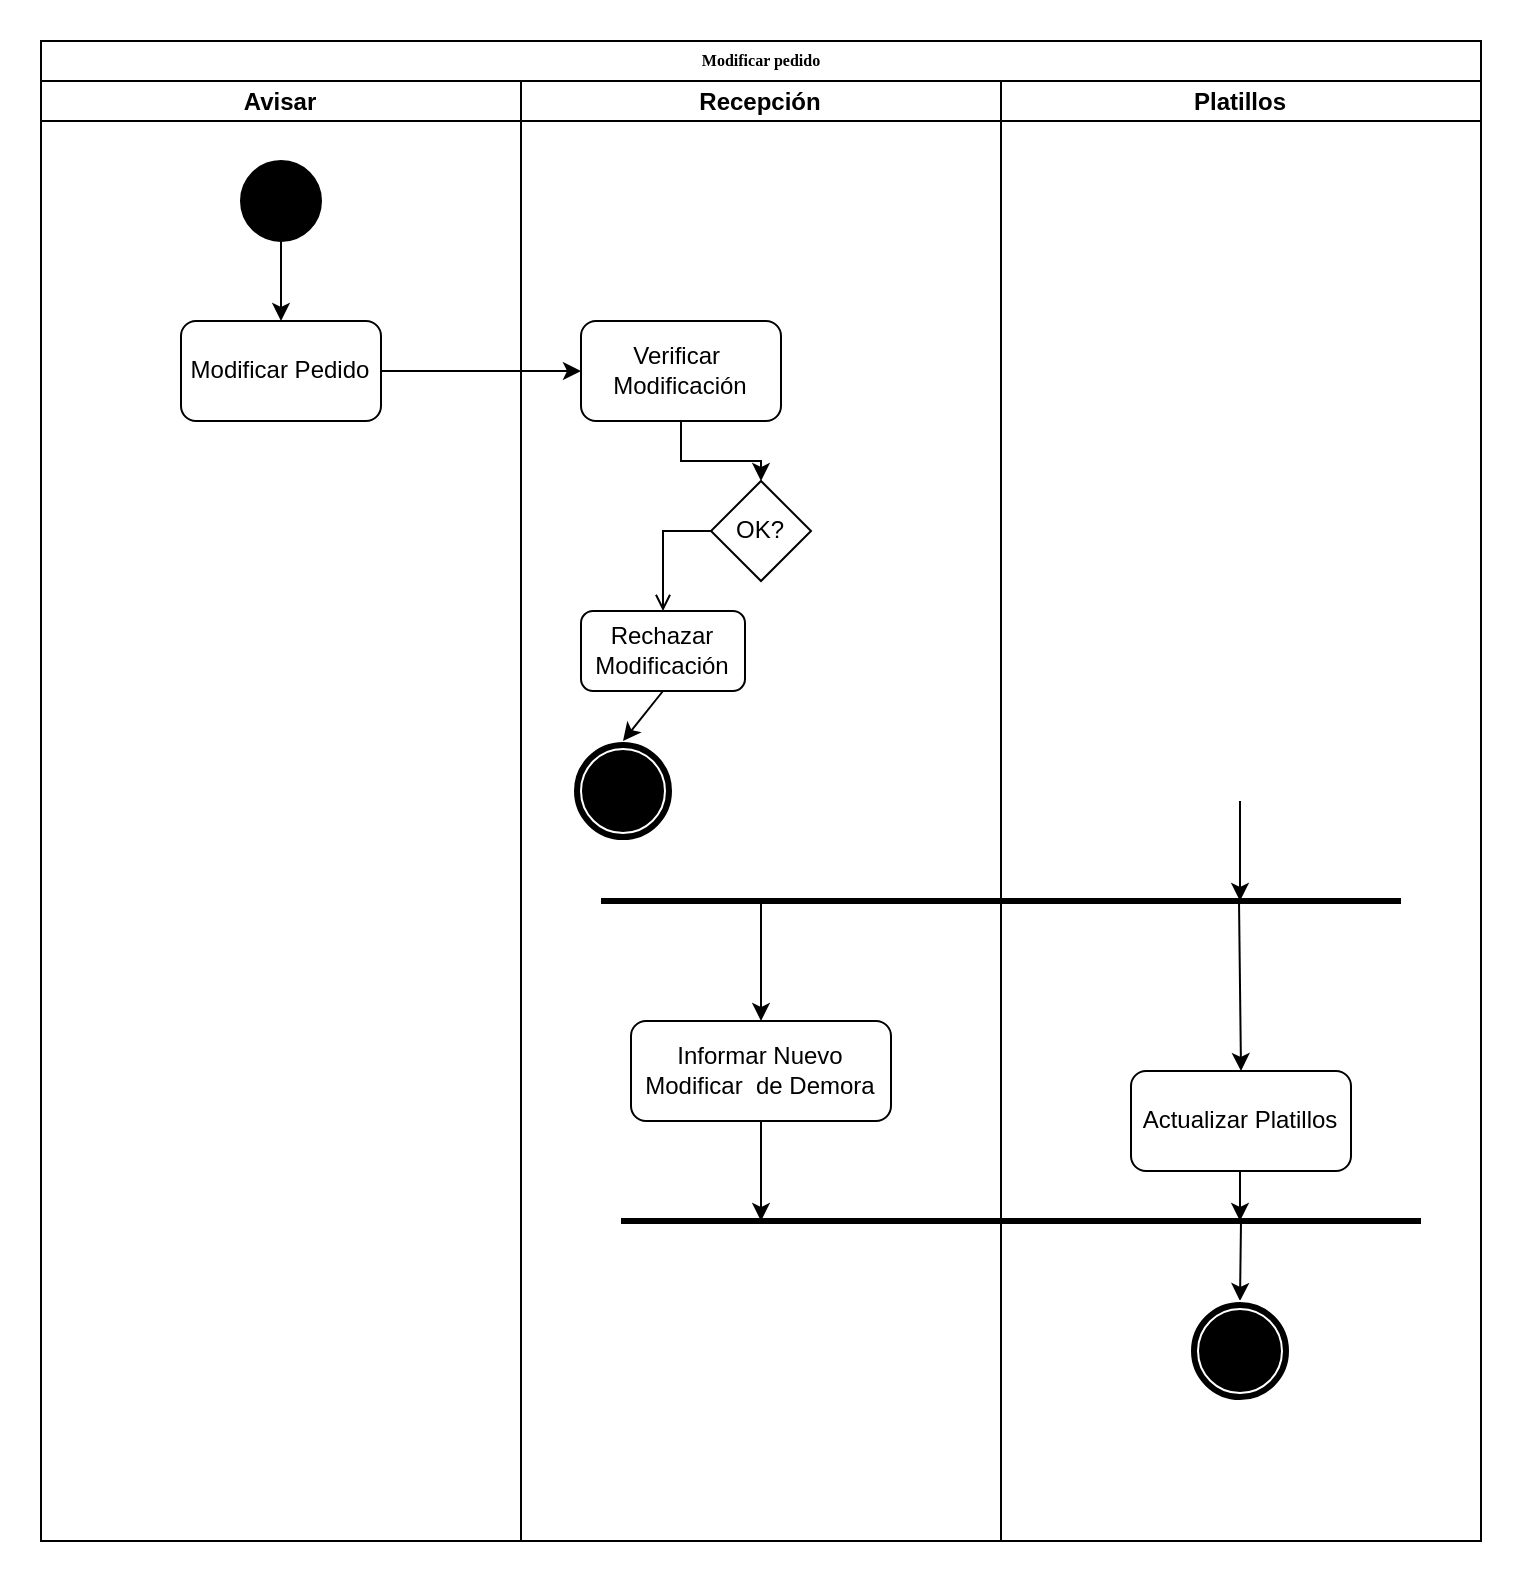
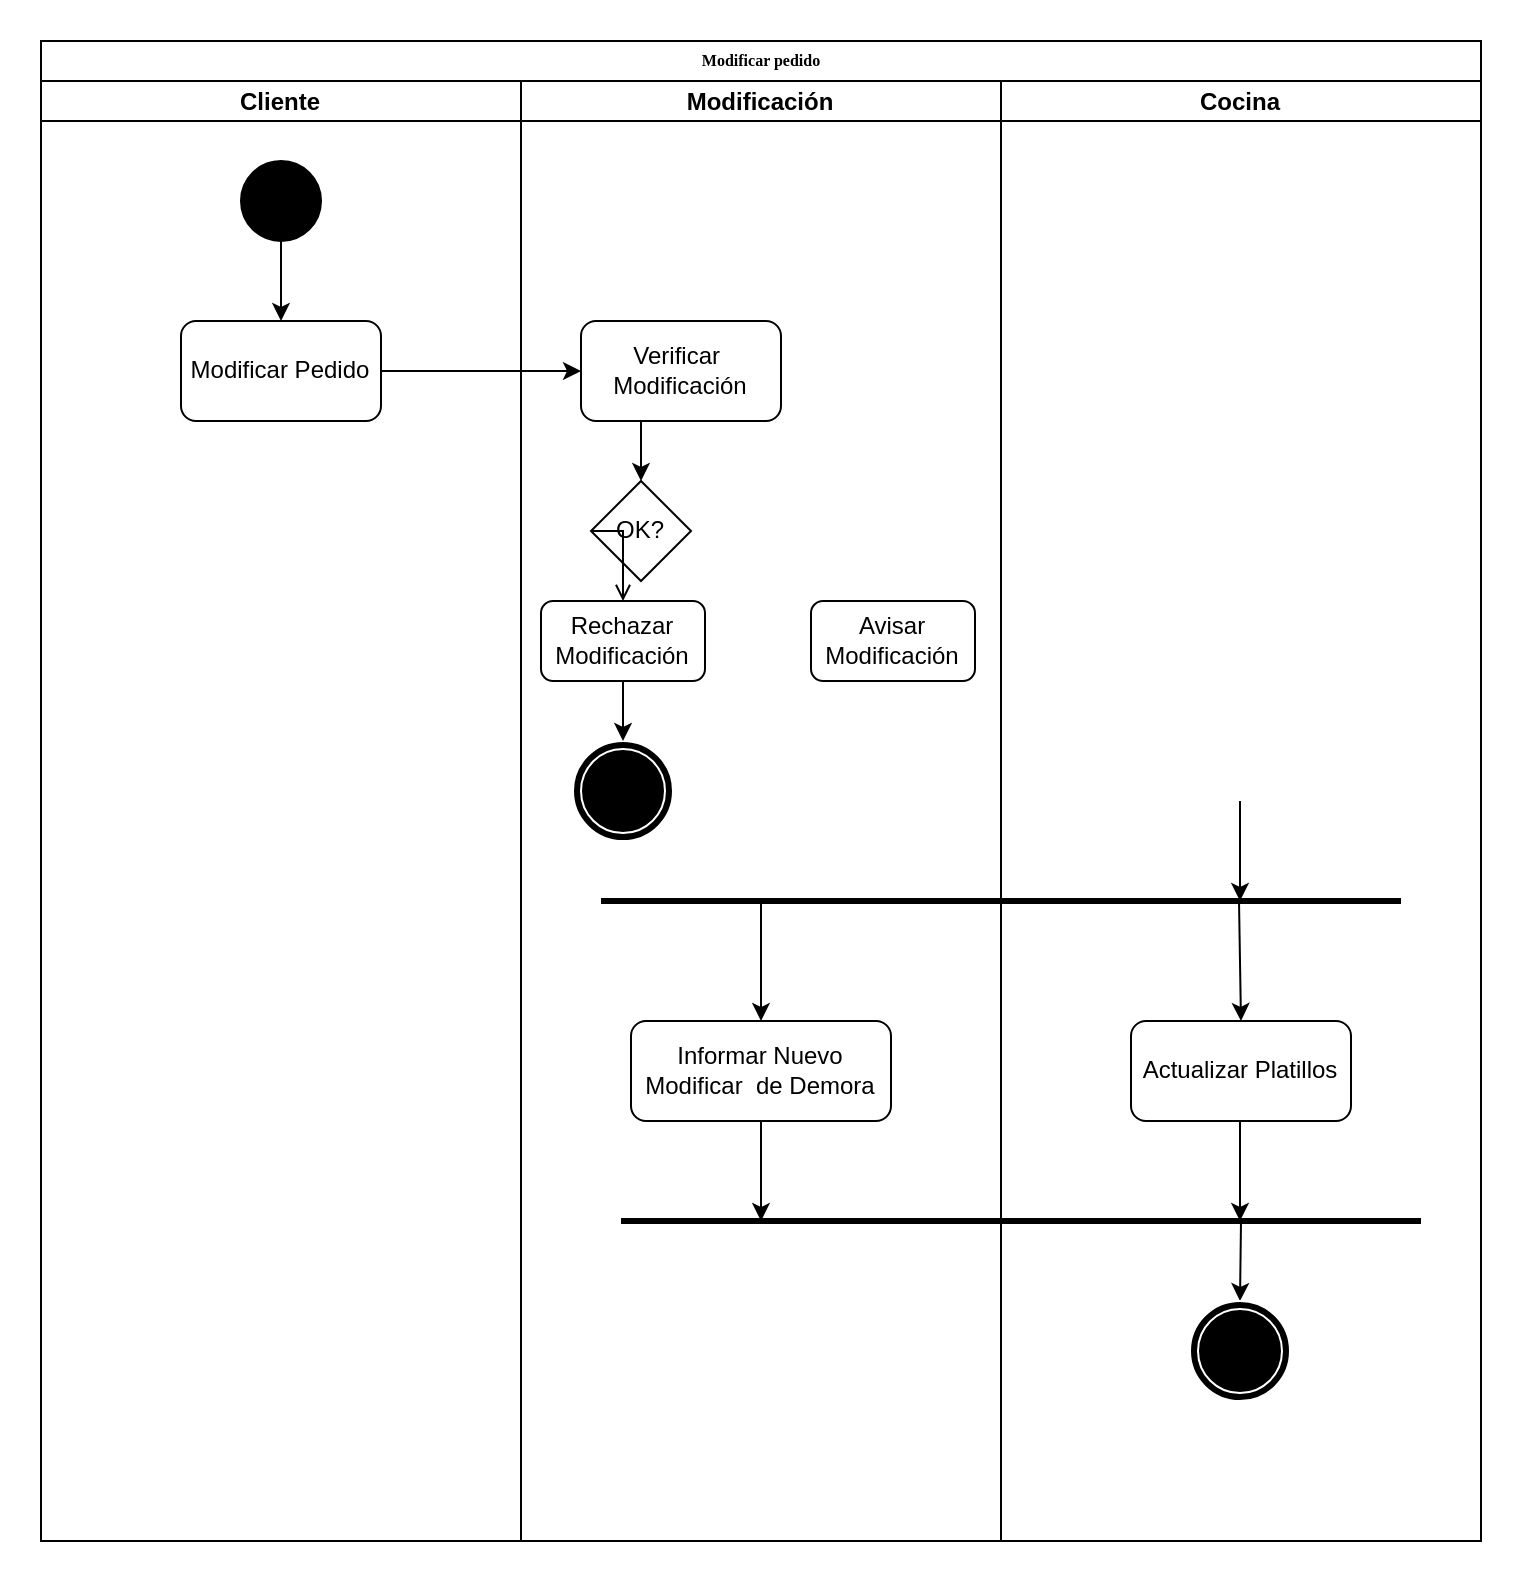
node "Avisar": label "Avisar" -> "Cliente"
node "Recepción": label "Recepción" -> "Modificación"
node "Platillos": label "Platillos" -> "Cocina"
node "OK?": moved (761, 531) -> (641, 531)
node "Avisar Modificación": added
node "Rechazar Modificación": moved (663, 651) -> (623, 641)
node "Actualizar Platillos": moved (1241, 1121) -> (1241, 1071)
